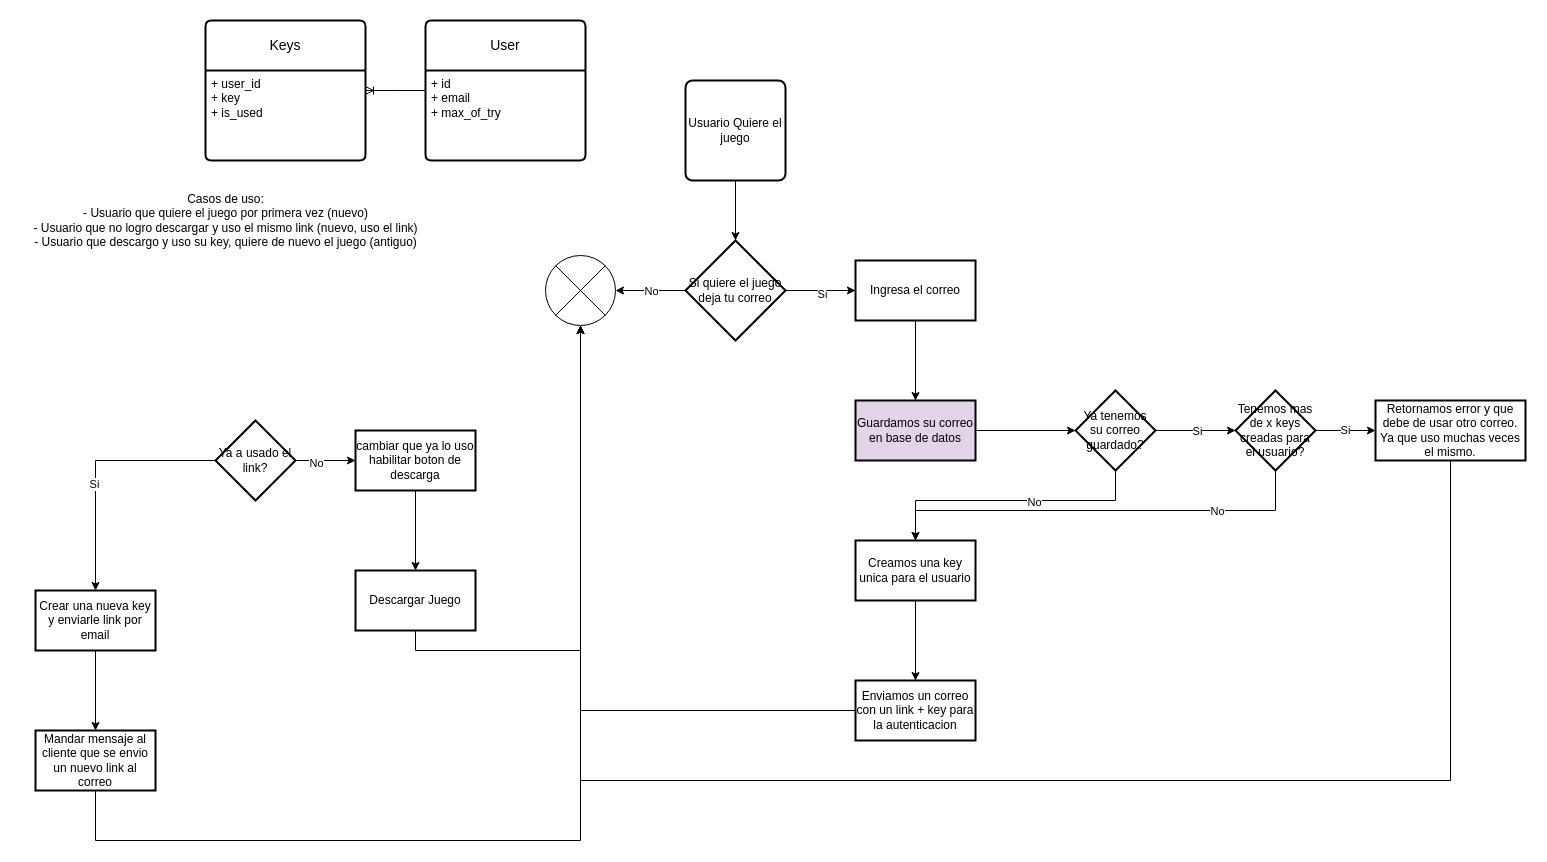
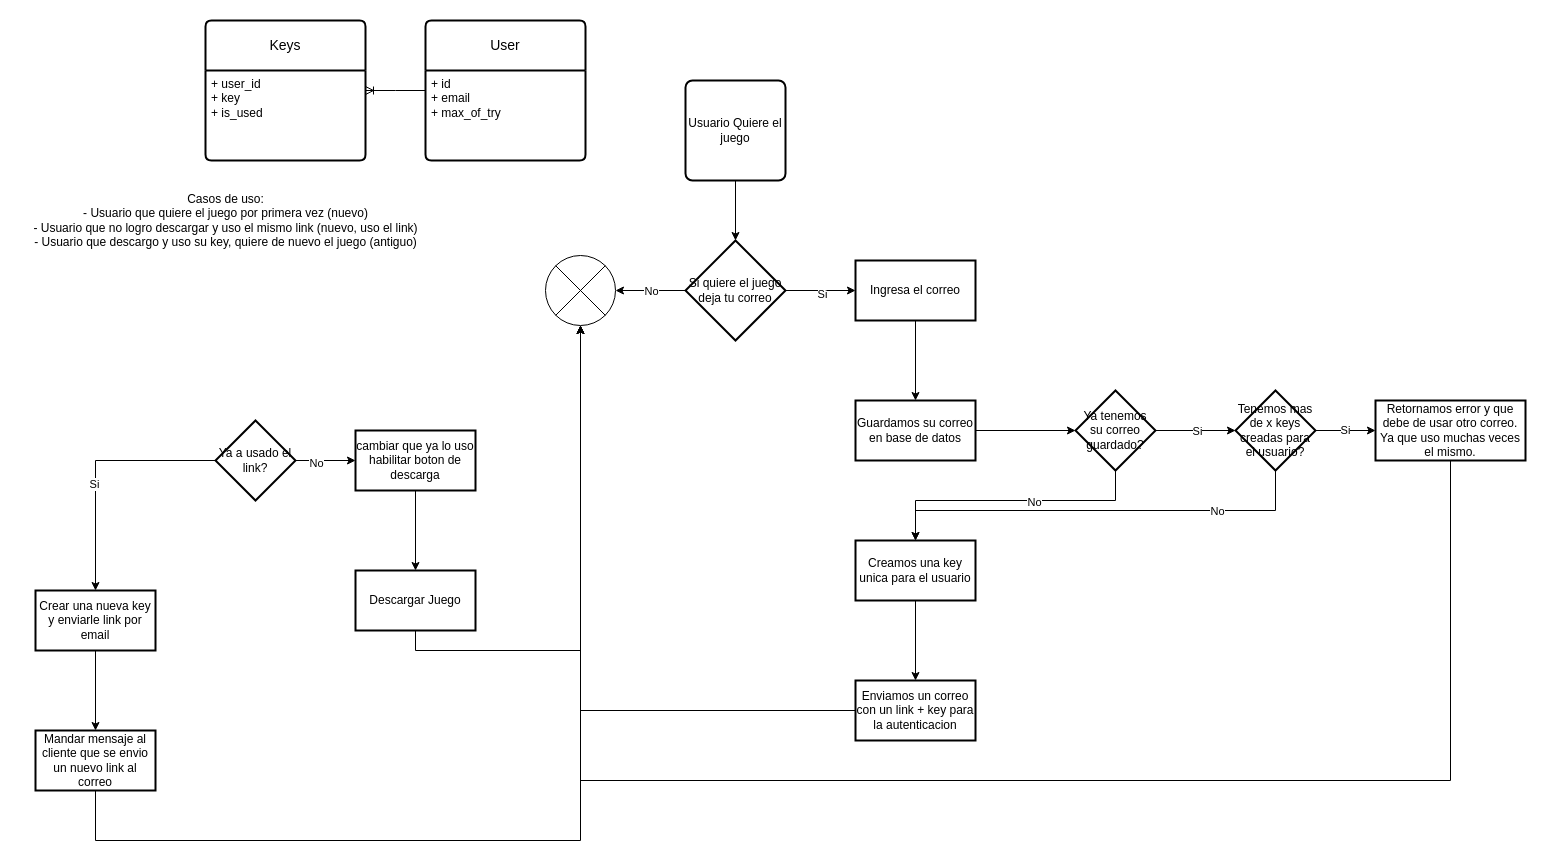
node "Guardamos su correo en base de datos": fillcolor #e1d5e7 -> #ffffff
